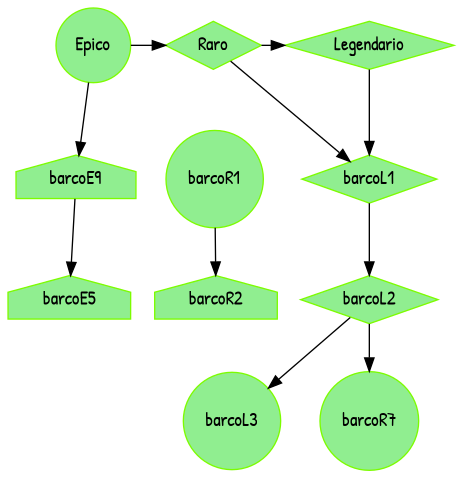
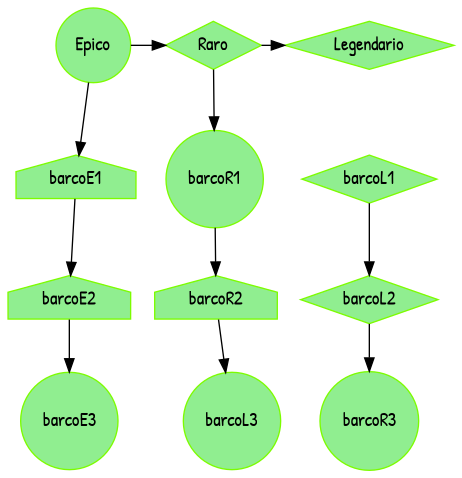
edge "Legendario" -> "barcoL1": removed
edge "Raro" -> "barcoL1": now "Raro" -> "barcoR1"
node "barcoE9": label "barcoE9" -> "barcoE1"
node "barcoE5": label "barcoE5" -> "barcoE2"
edge "barcoL2" -> "barcoL3": now "barcoR2" -> "barcoL3"
node "barcoE3": added
node "barcoR7": label "barcoR7" -> "barcoR3"
